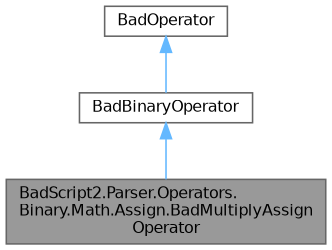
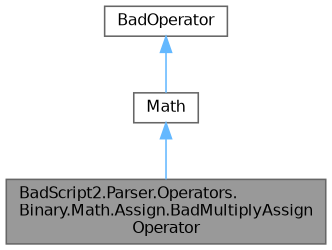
node "BadBinaryOperator": label "BadBinaryOperator" -> "Math"
